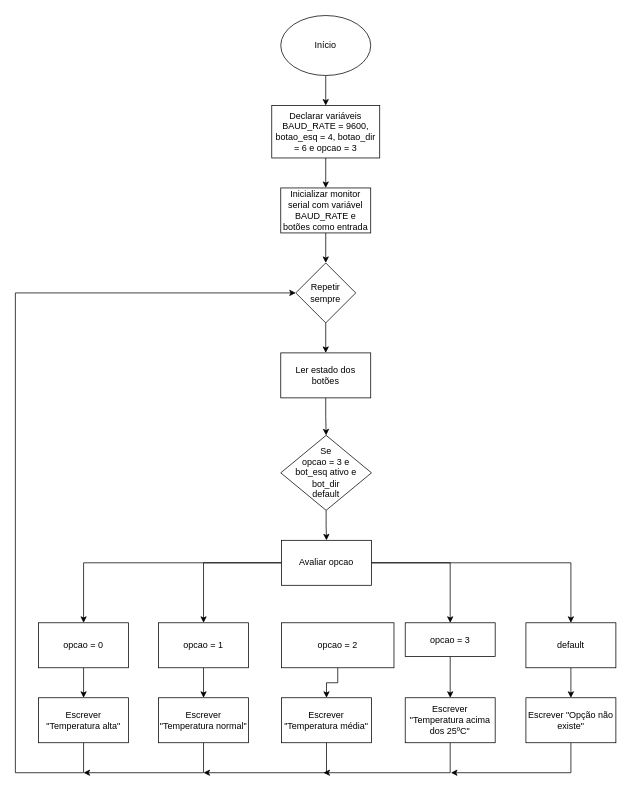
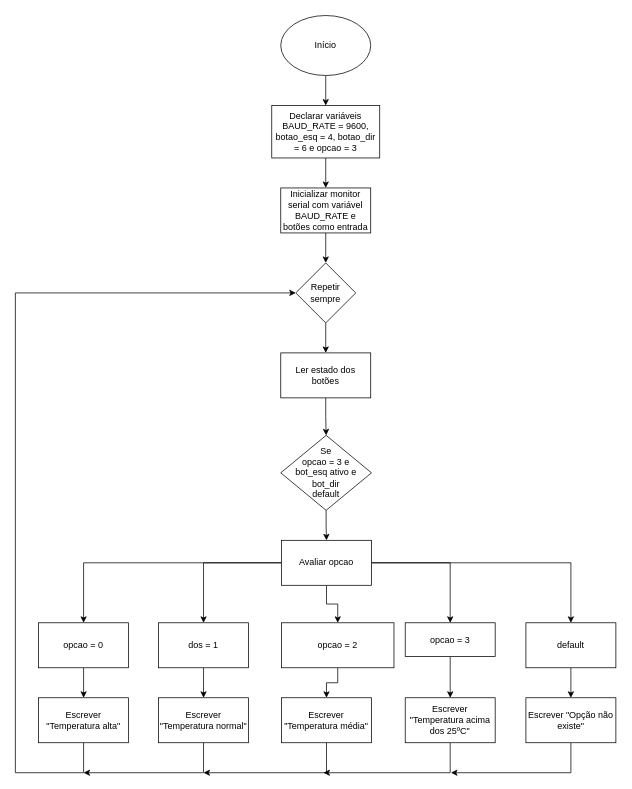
edge "Avaliar opcao" -> "opcao = 2": added
node "opcao = 1": label "opcao = 1" -> "dos = 1"
